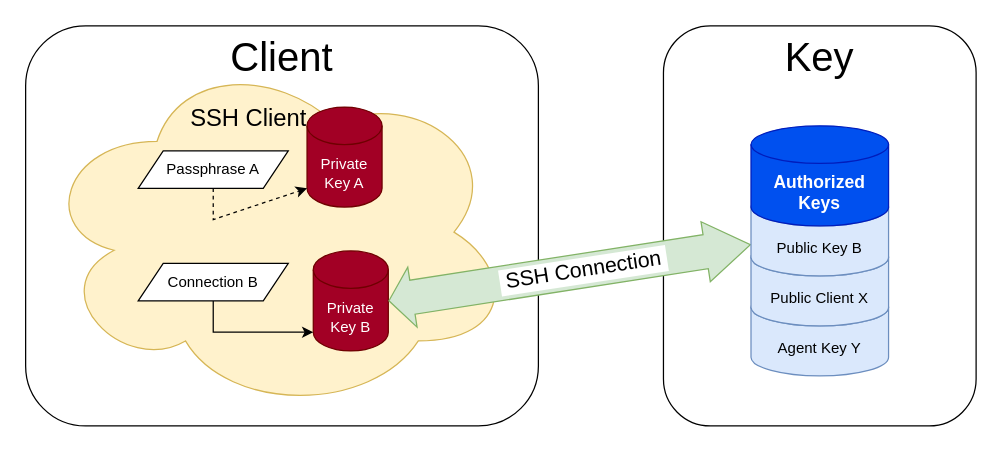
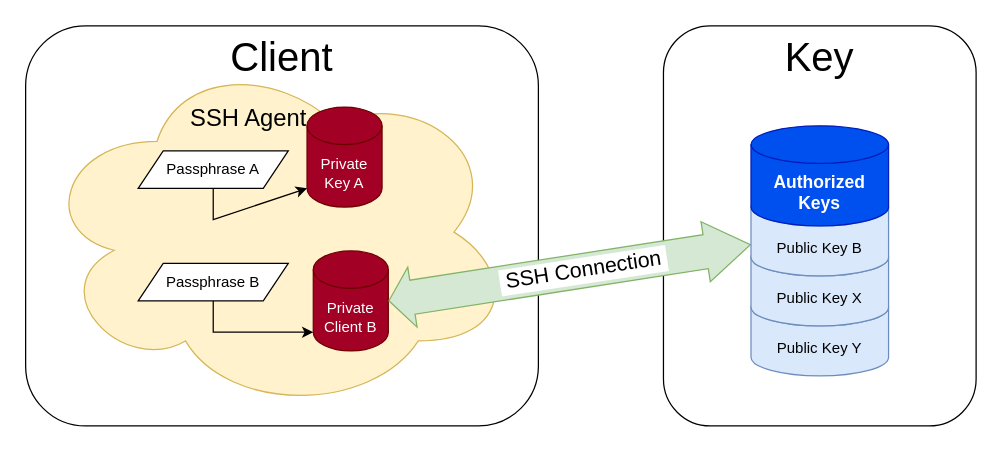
node "SSH Client": label "SSH Client" -> "SSH Agent"
edge "Passphrase A" -> "Private Key A": style dashed -> solid
node "Connection B": label "Connection B" -> "Passphrase B"
node "Public Client X": label "Public Client X" -> "Public Key X"
node "Private Key B": label "Private Key B" -> "Private Client B"
node "Agent Key Y": label "Agent Key Y" -> "Public Key Y"
